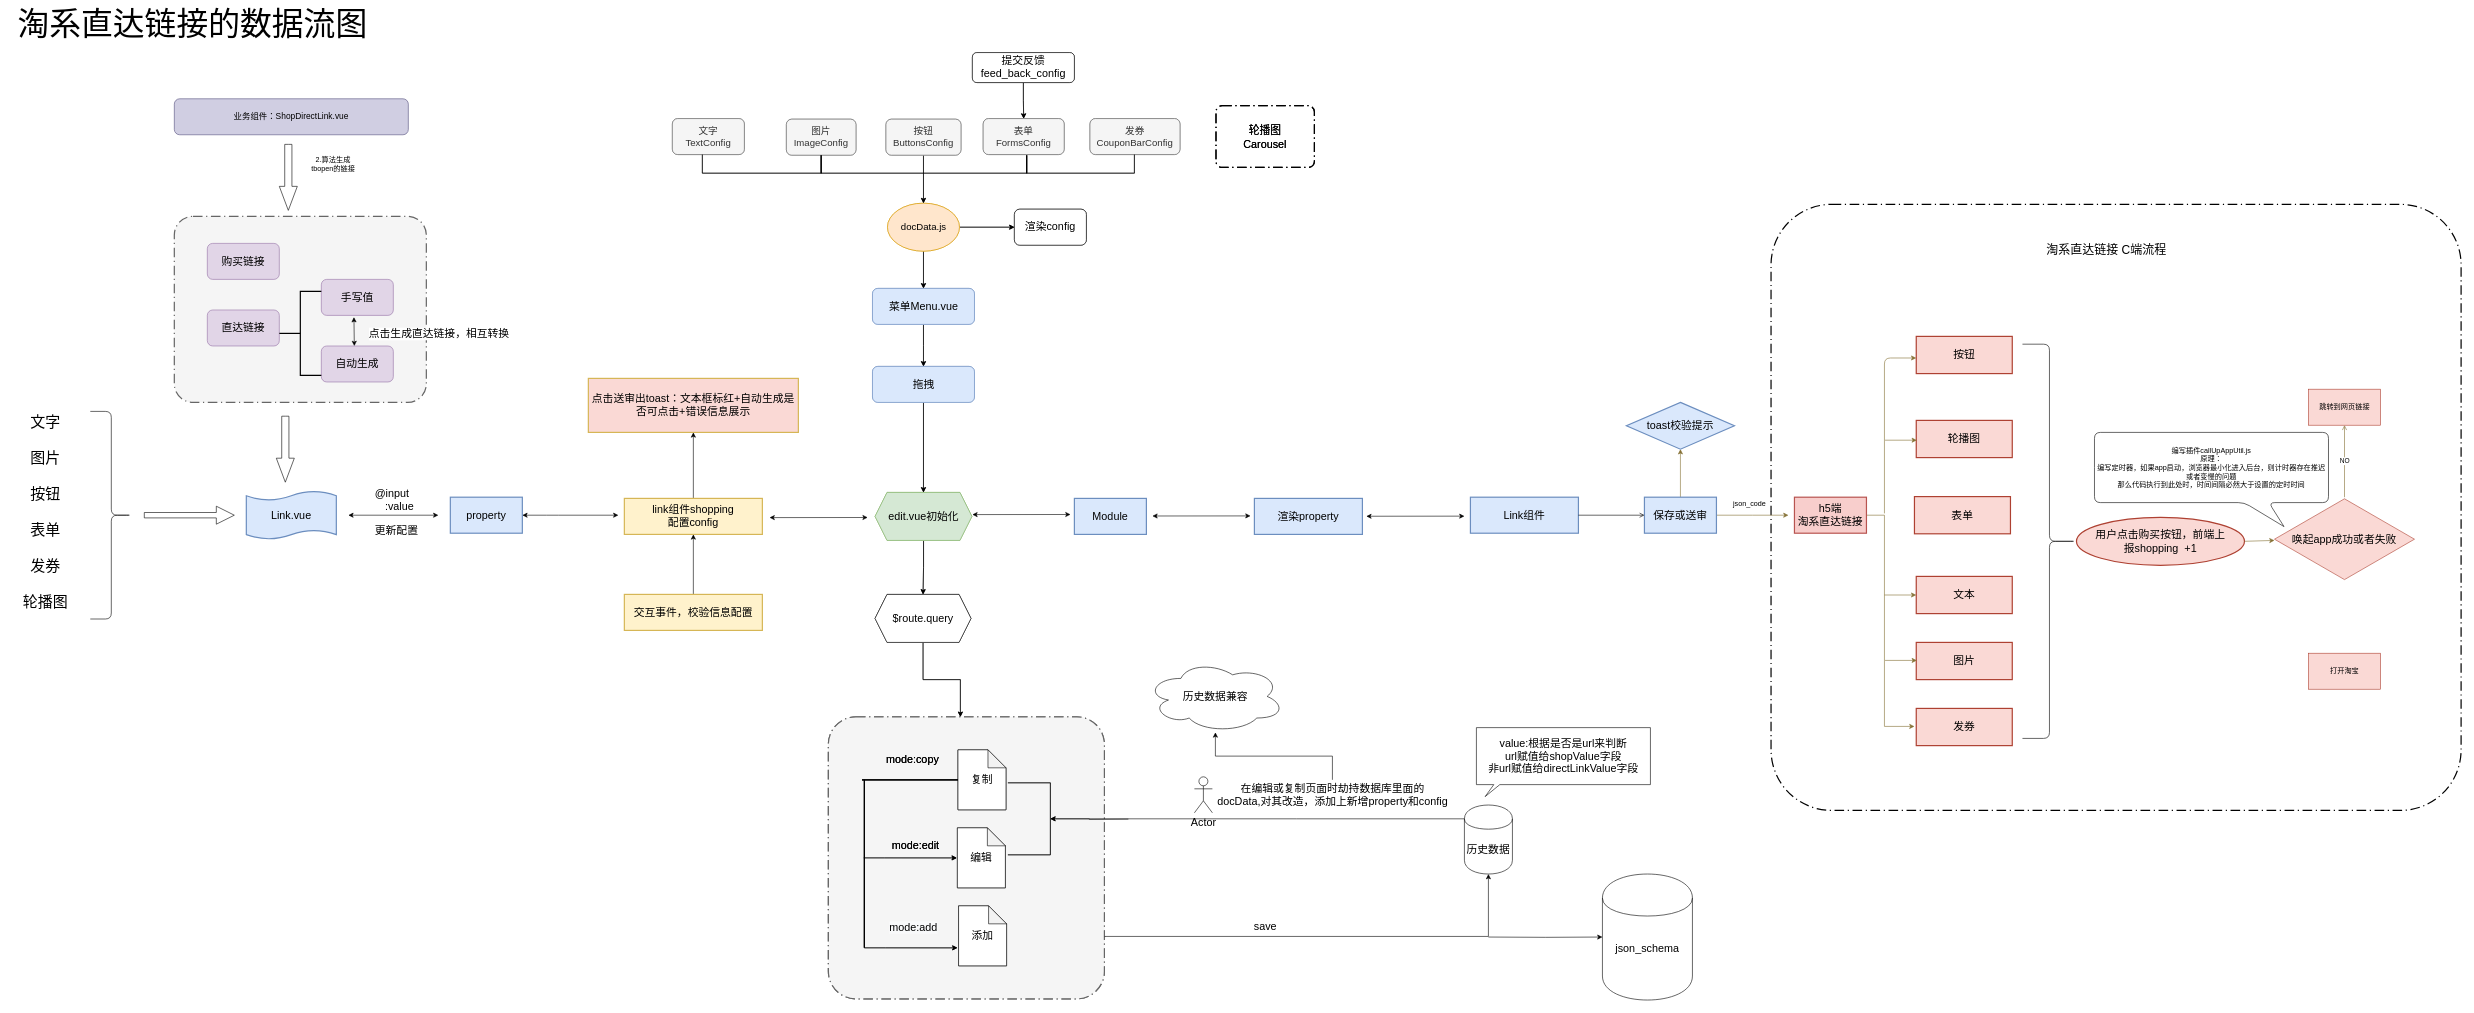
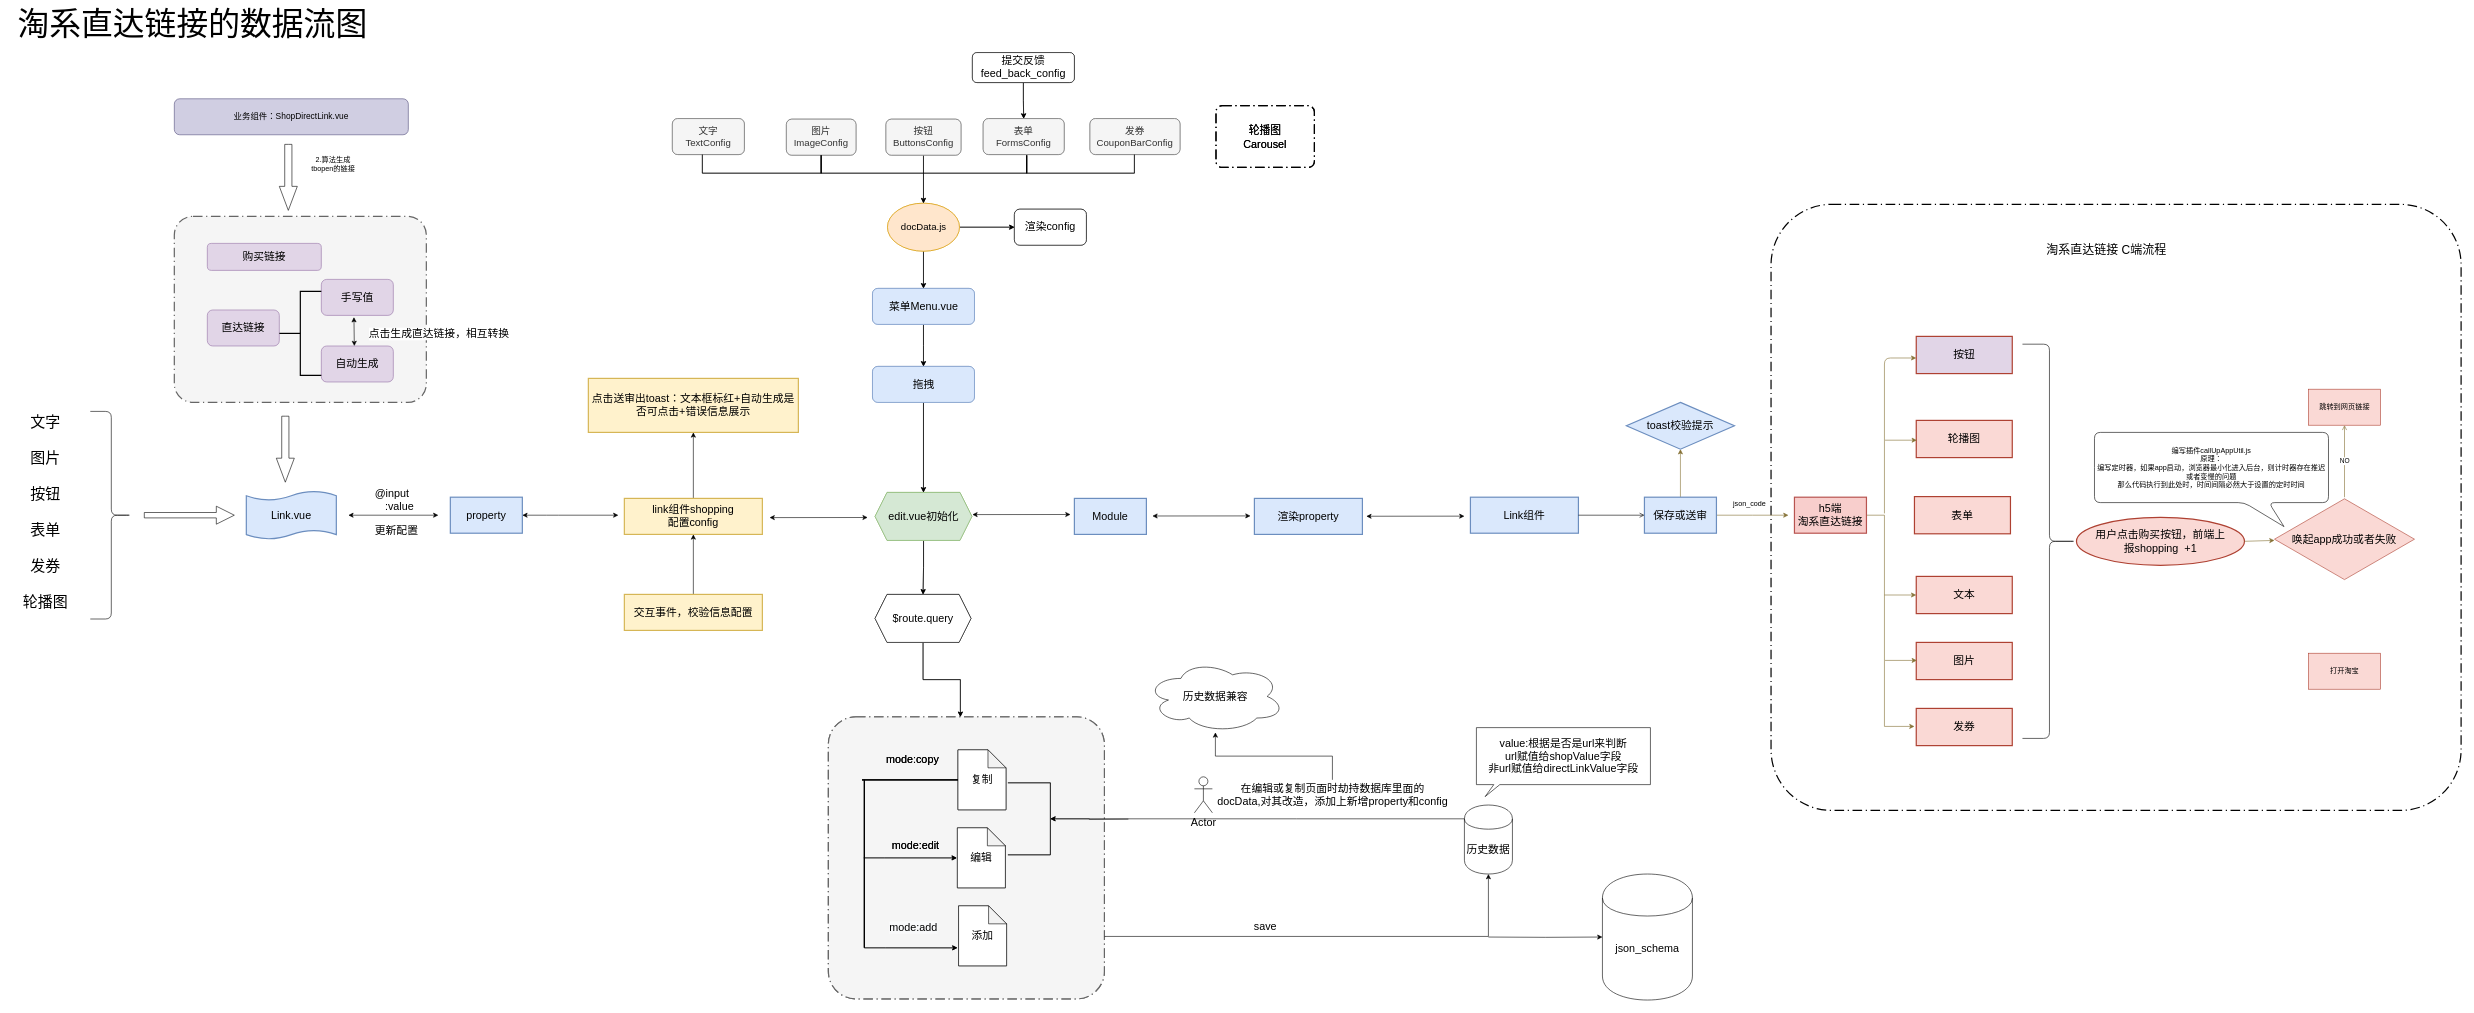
node "购买链接": size 72x36 -> 114x27
node "按钮": fillcolor #fad9d5 -> #e1d5e7
node "点击送审出toast：文本框标红+自动生成是否可点击+错误信息展示": fillcolor #fad9d5 -> #fff2cc
